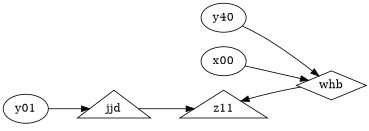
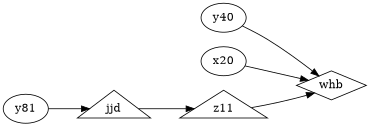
node "x00": label "x00" -> "x20"
edge "whb" -> "z11": reversed
node "y01": label "y01" -> "y81"
